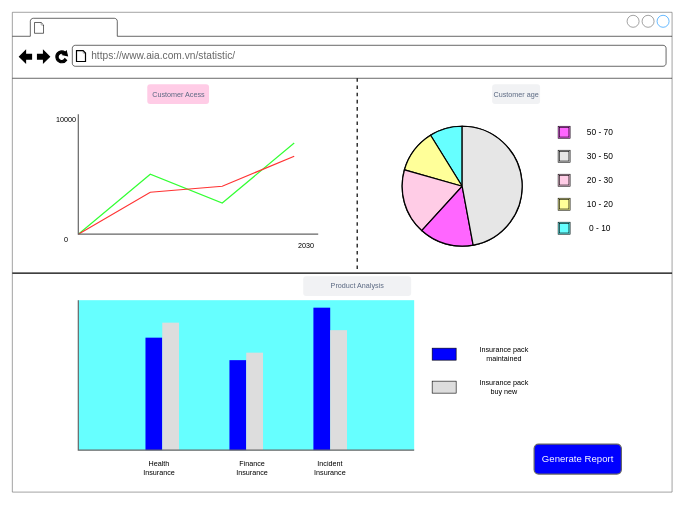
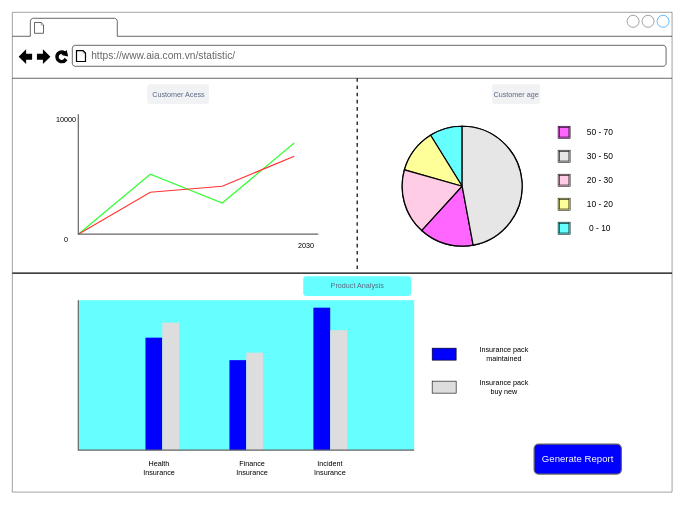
node "Customer Acess": fillcolor #ffcce6 -> #f1f2f4
node "Product Analysis": fillcolor #f1f2f4 -> #66ffff
